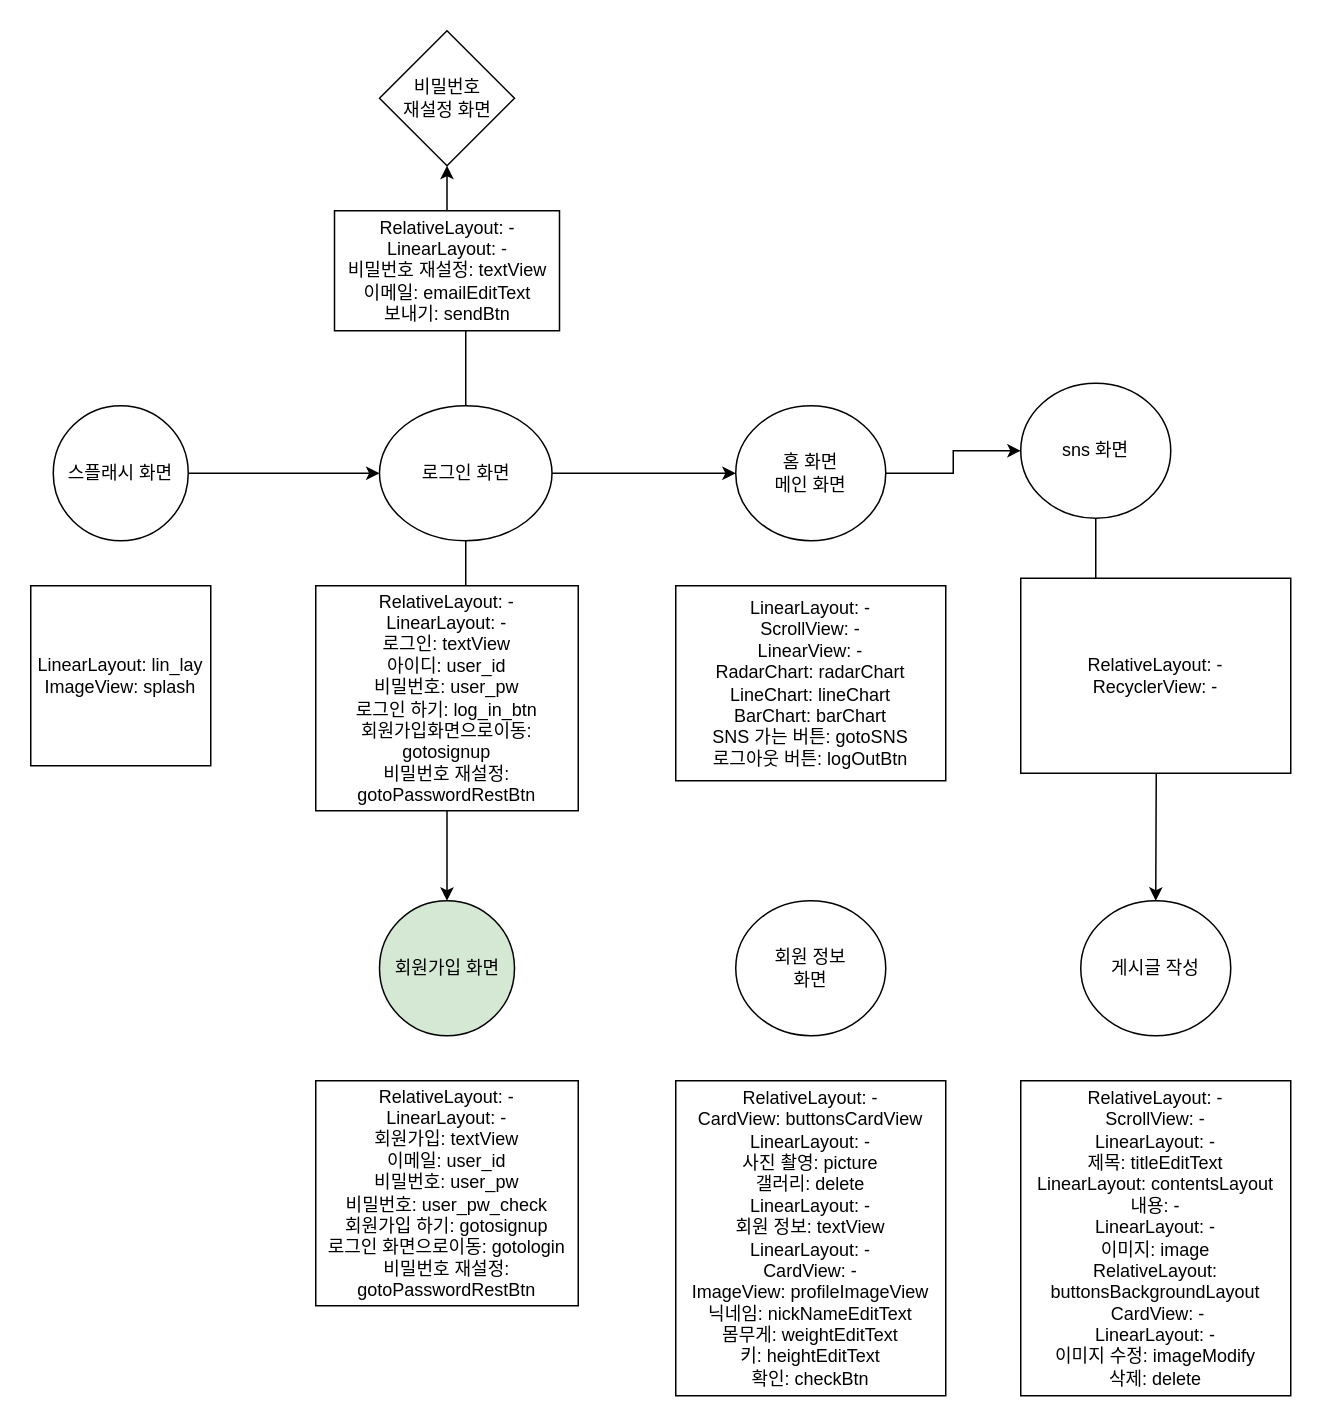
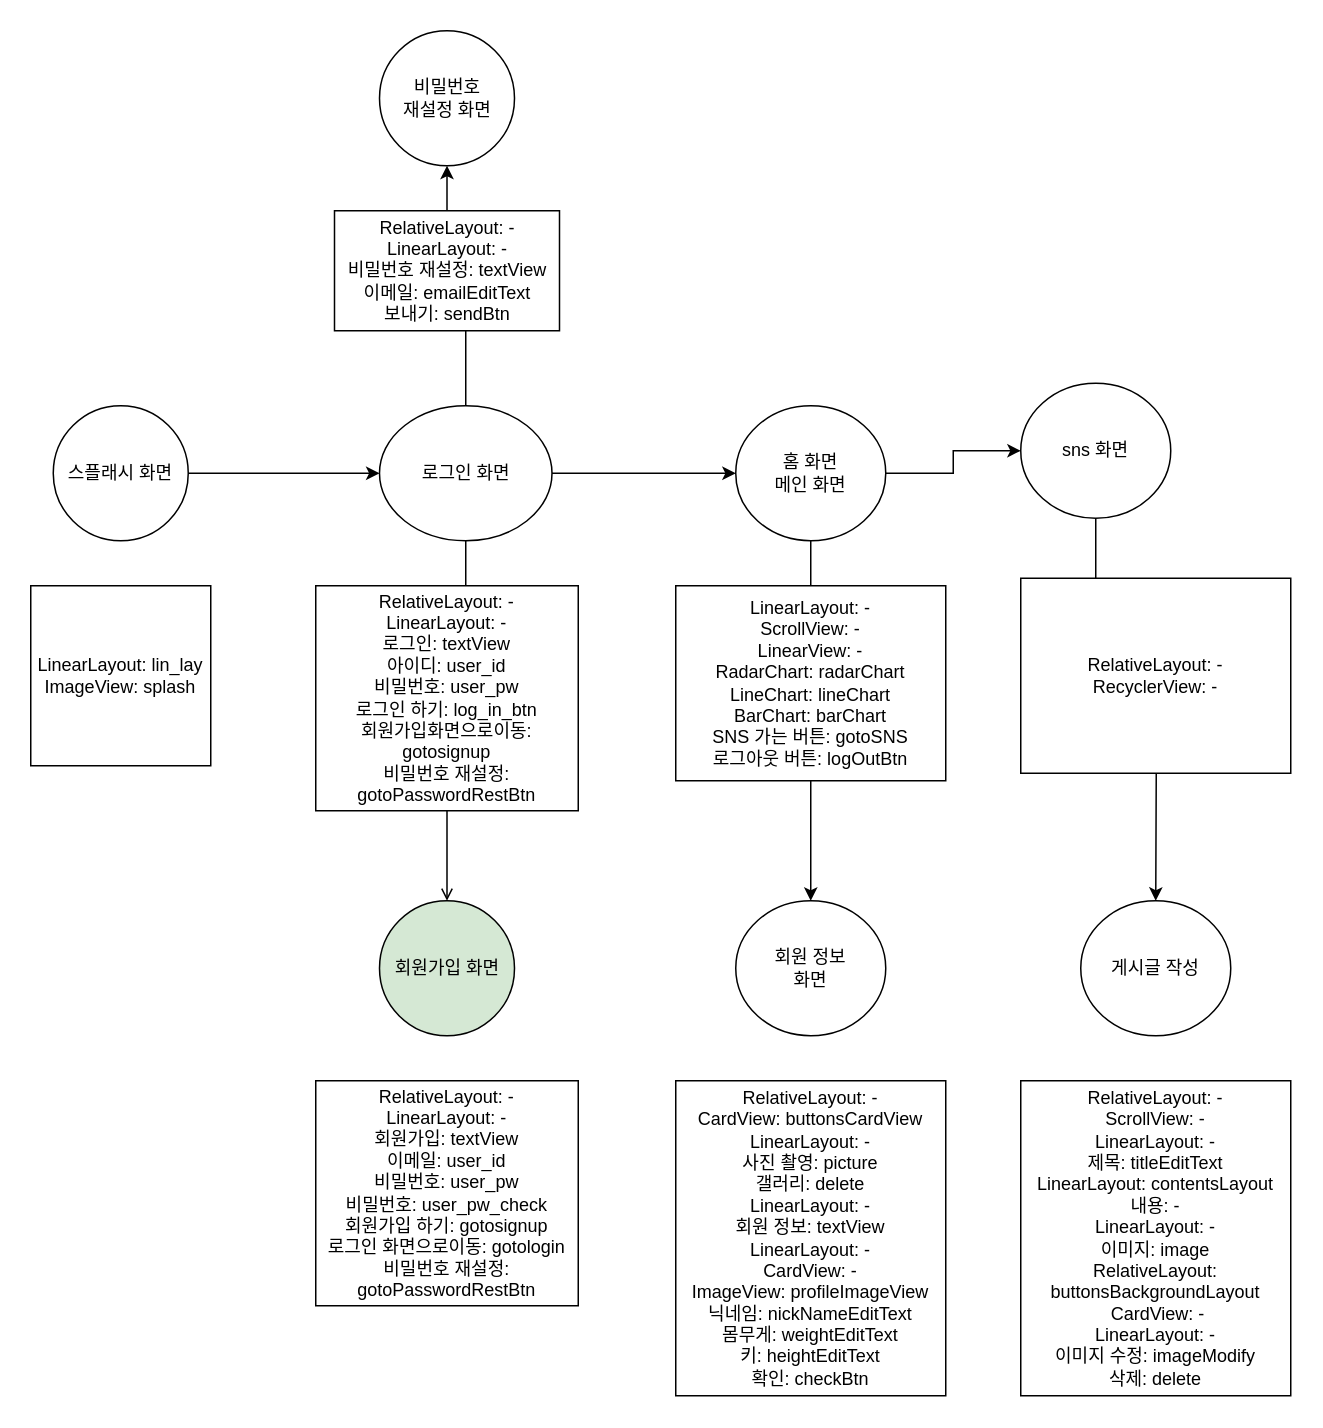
node "비밀번호 재설정 화면": shape diamond -> ellipse
edge "홈 화면 메인 화면" -> "회원 정보 화면": added
edge "로그인 화면" -> "회원가입 화면": arrowhead classic -> open
